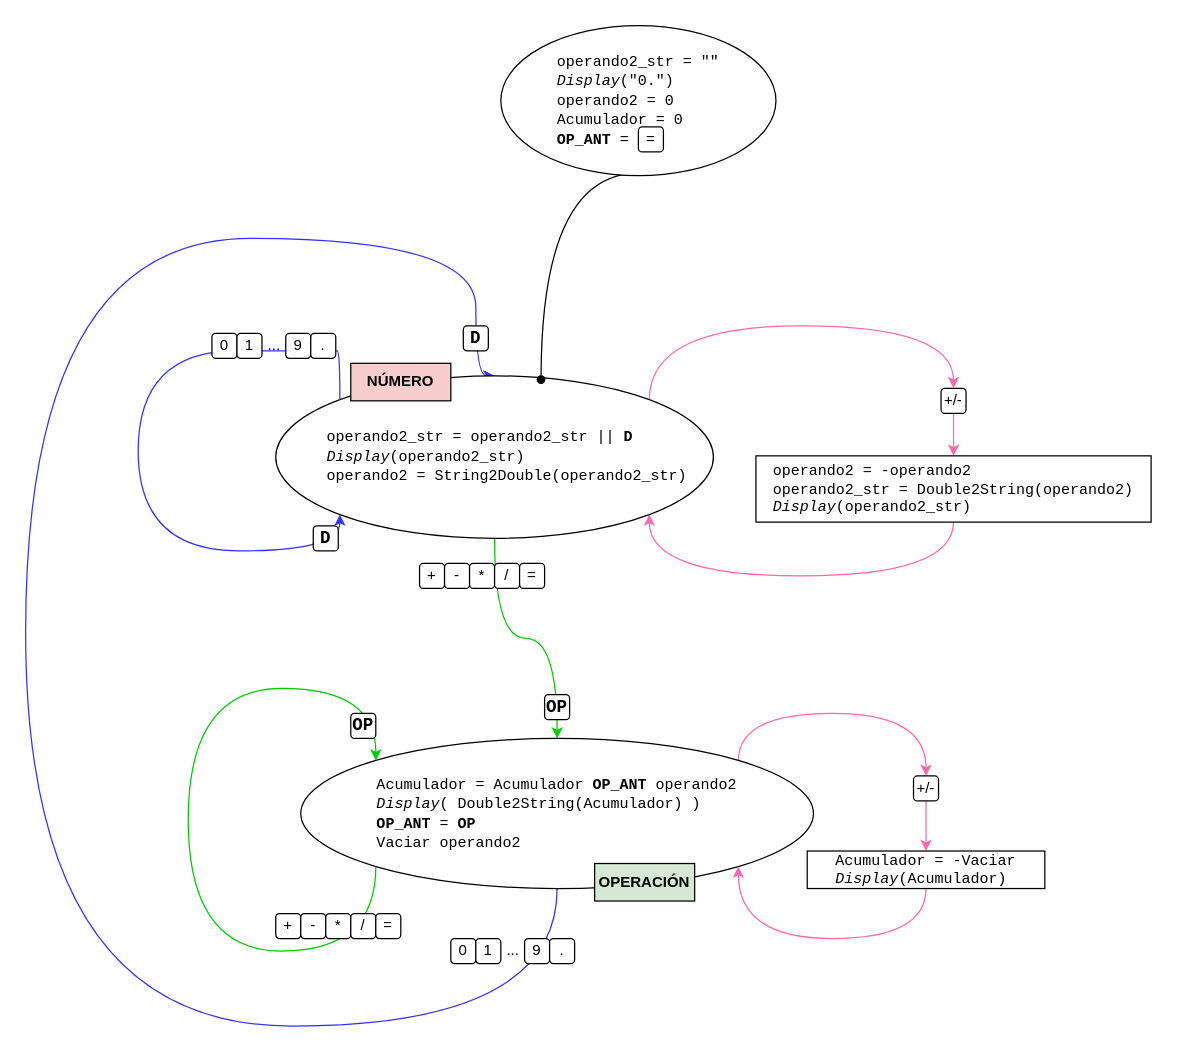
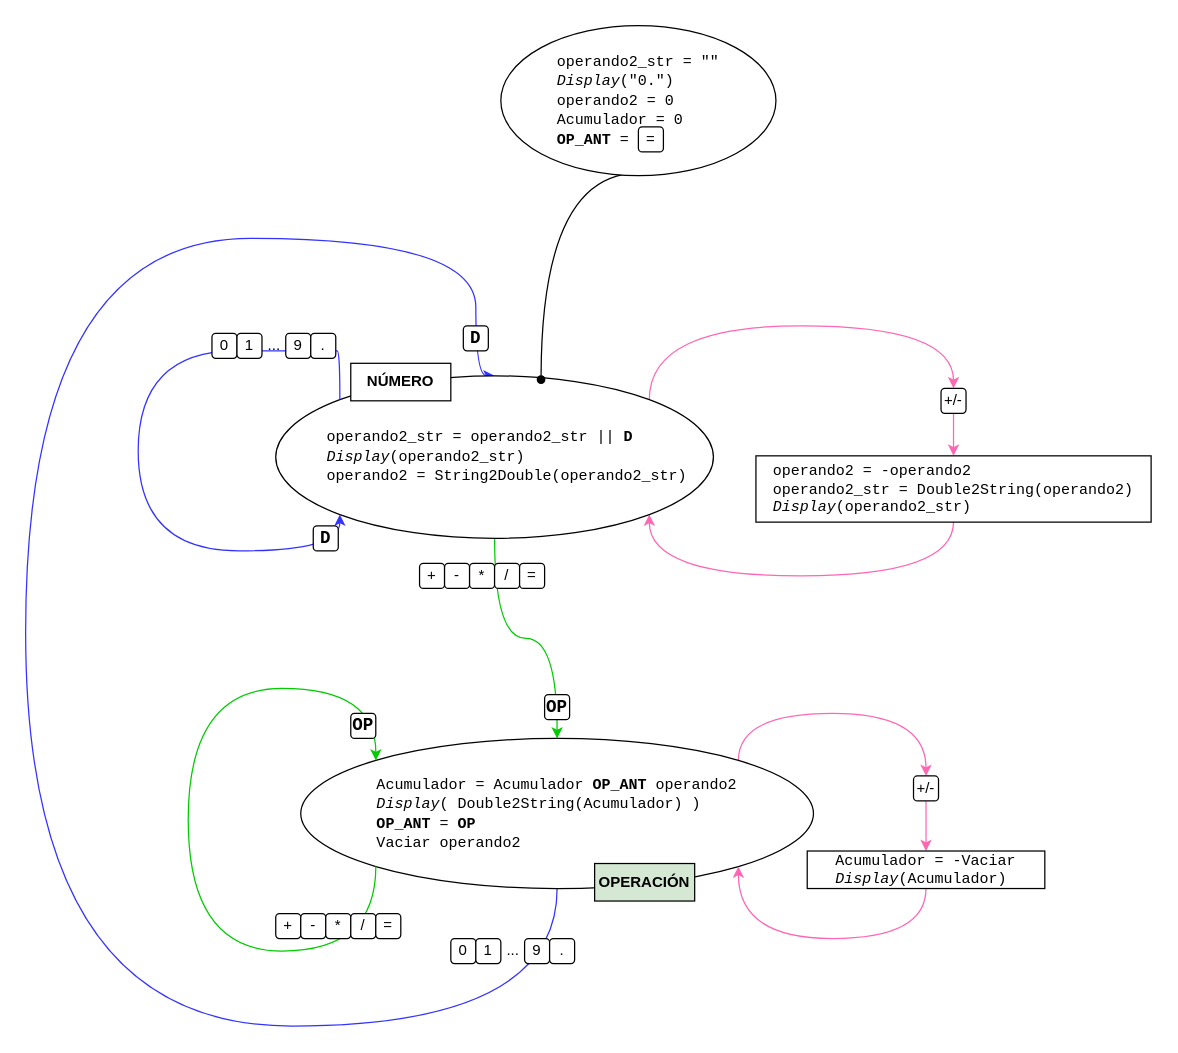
node "NÚMERO": fillcolor #f8cecc -> #ffffff
